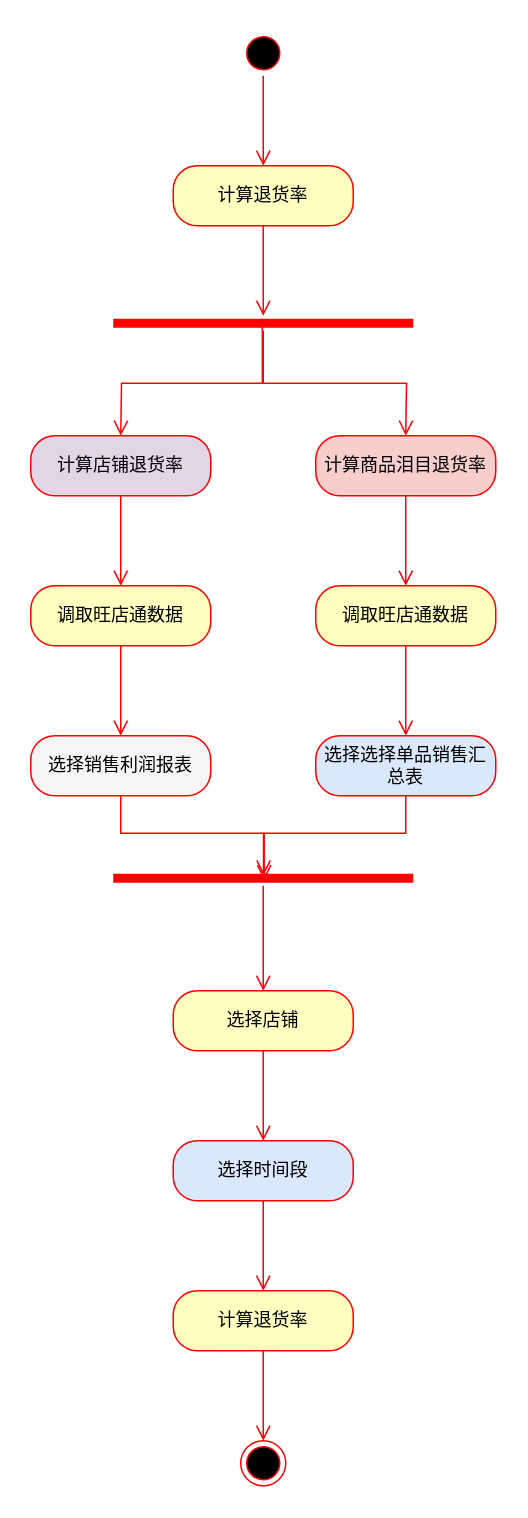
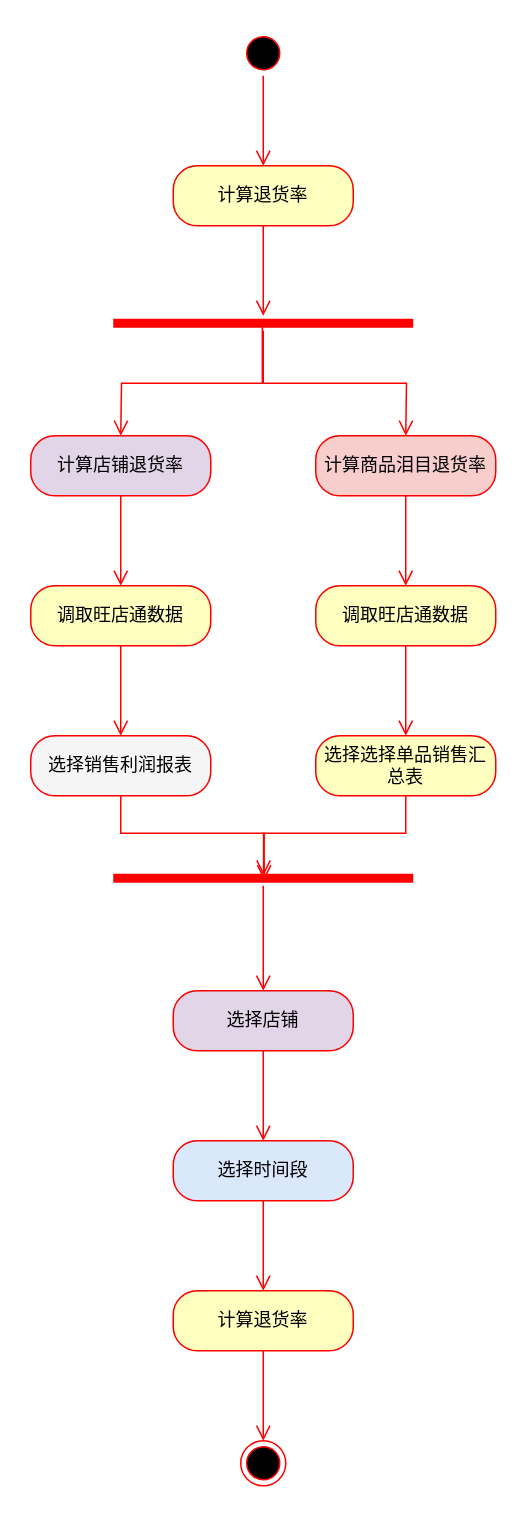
node "选择选择单品销售汇总表": fillcolor #dae8fc -> #ffffc0
node "选择店铺": fillcolor #ffffc0 -> #e1d5e7
